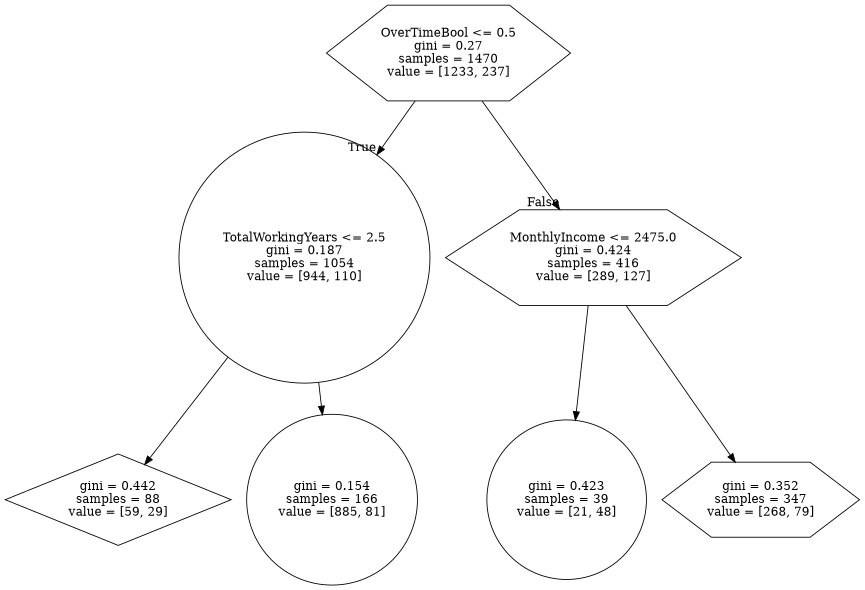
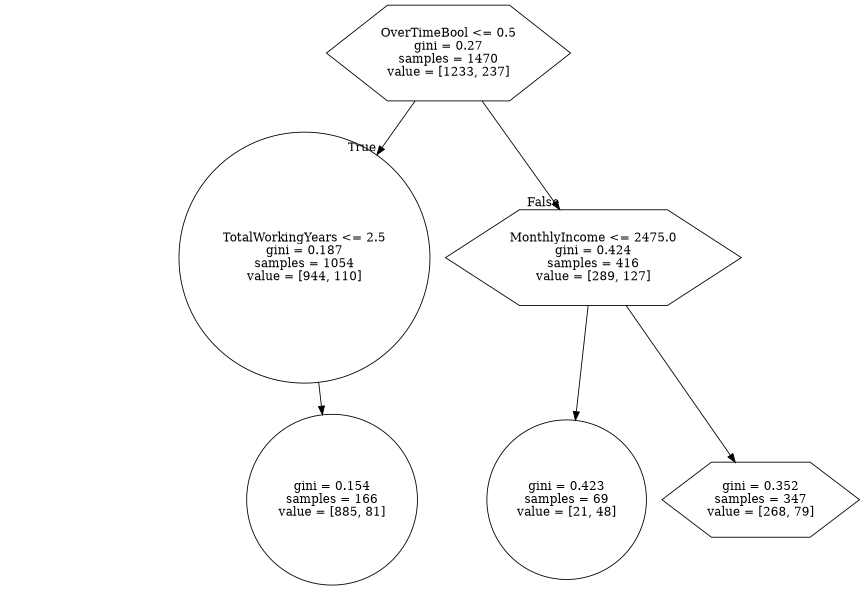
node "gini = 0.442 samples = 88 value = [59, 29]": removed
node "gini = 0.423 samples = 39 value = [21, 48]": label "gini = 0.423 samples = 39 value = [21, 48]" -> "gini = 0.423 samples = 69 value = [21, 48]"
